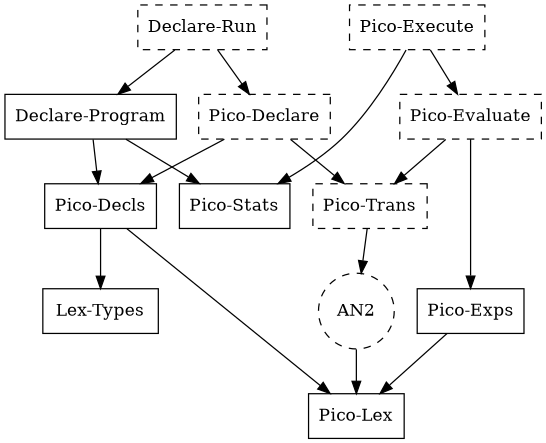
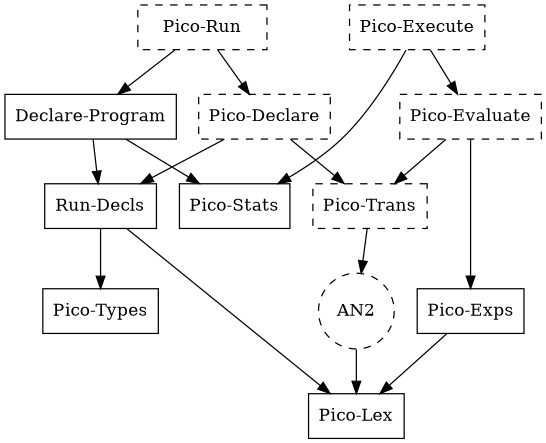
node "Declare-Run": label "Declare-Run" -> "Pico-Run"
node "Pico-Decls": label "Pico-Decls" -> "Run-Decls"
node "Lex-Types": label "Lex-Types" -> "Pico-Types"
